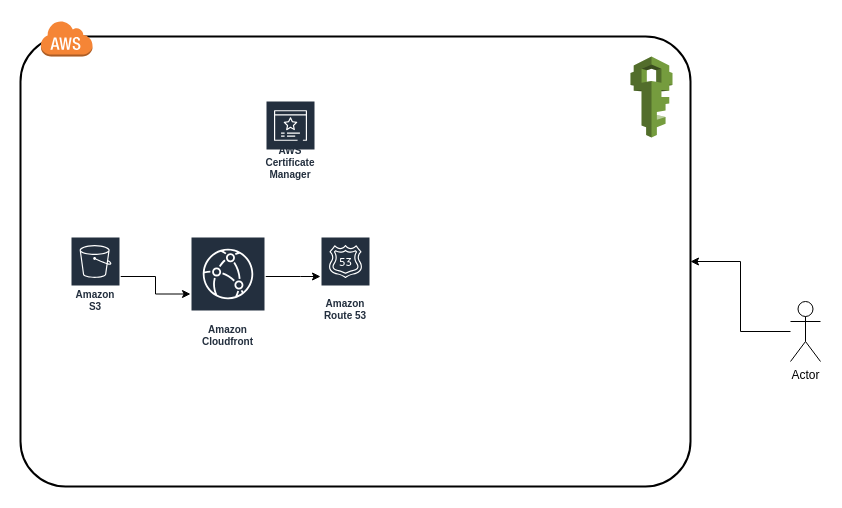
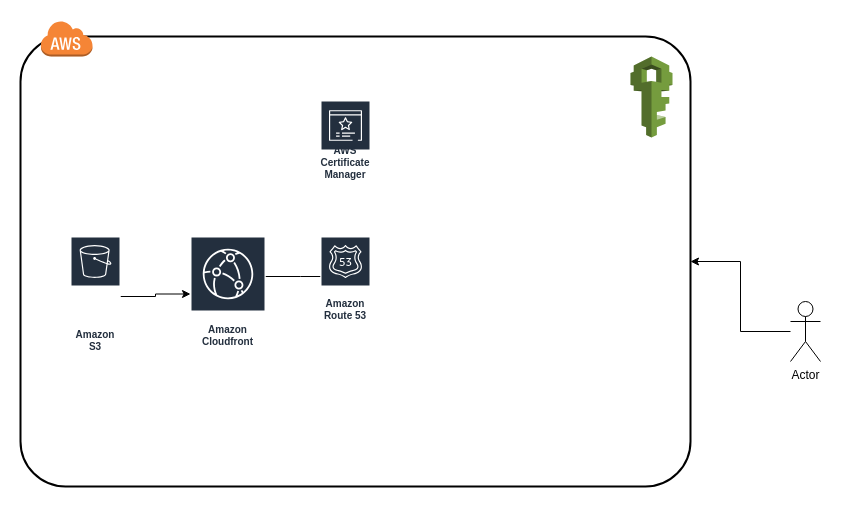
node "AWS Certificate Manager": moved (291, 143) -> (346, 143)
node "Amazon S3": size 50x80 -> 50x120
edge "Amazon Cloudfront" -> "Amazon Route 53": arrowhead classic -> none
